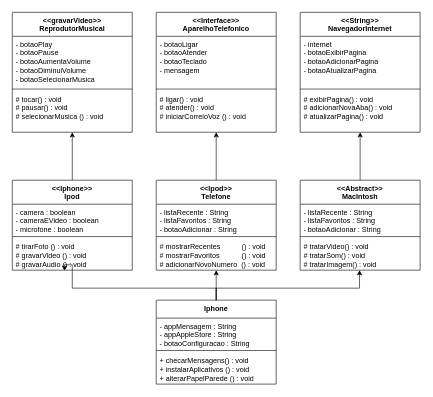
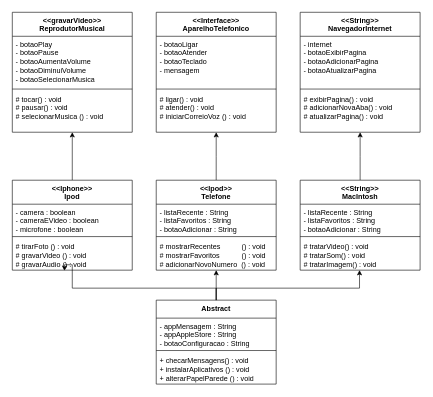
node "<<Abstract>> MacIntosh": label "<<Abstract>> MacIntosh" -> "<<String>> MacIntosh"
node "Iphone": label "Iphone" -> "Abstract"
